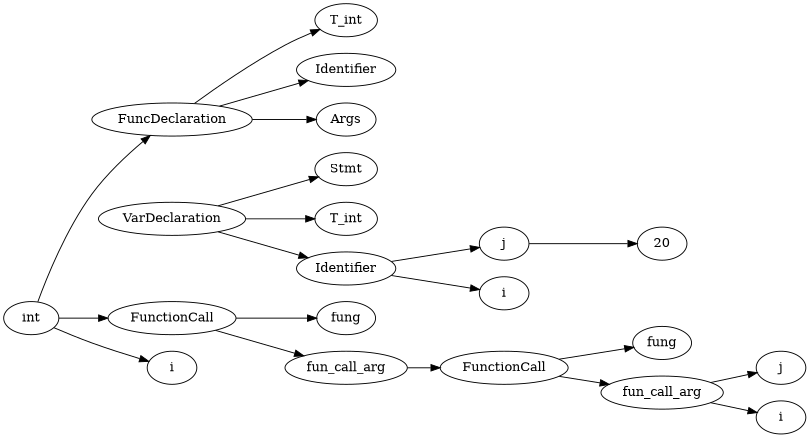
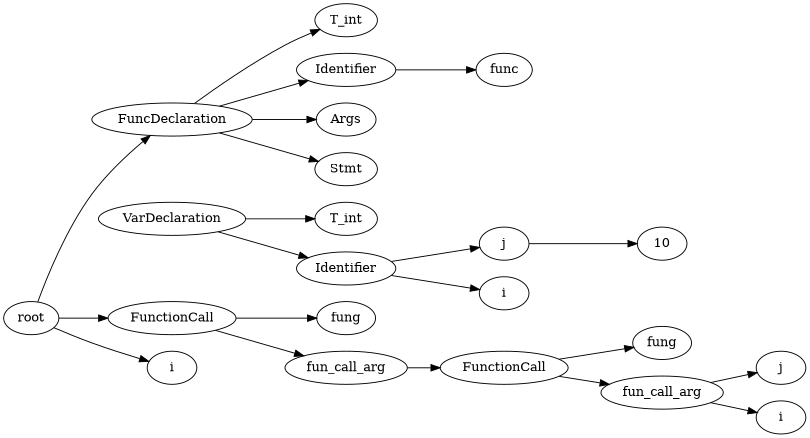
node "func": added
edge "VarDeclaration" -> "Stmt": now "FuncDeclaration" -> "Stmt"
node "20": label "20" -> "10"
node "int": label "int" -> "root"
